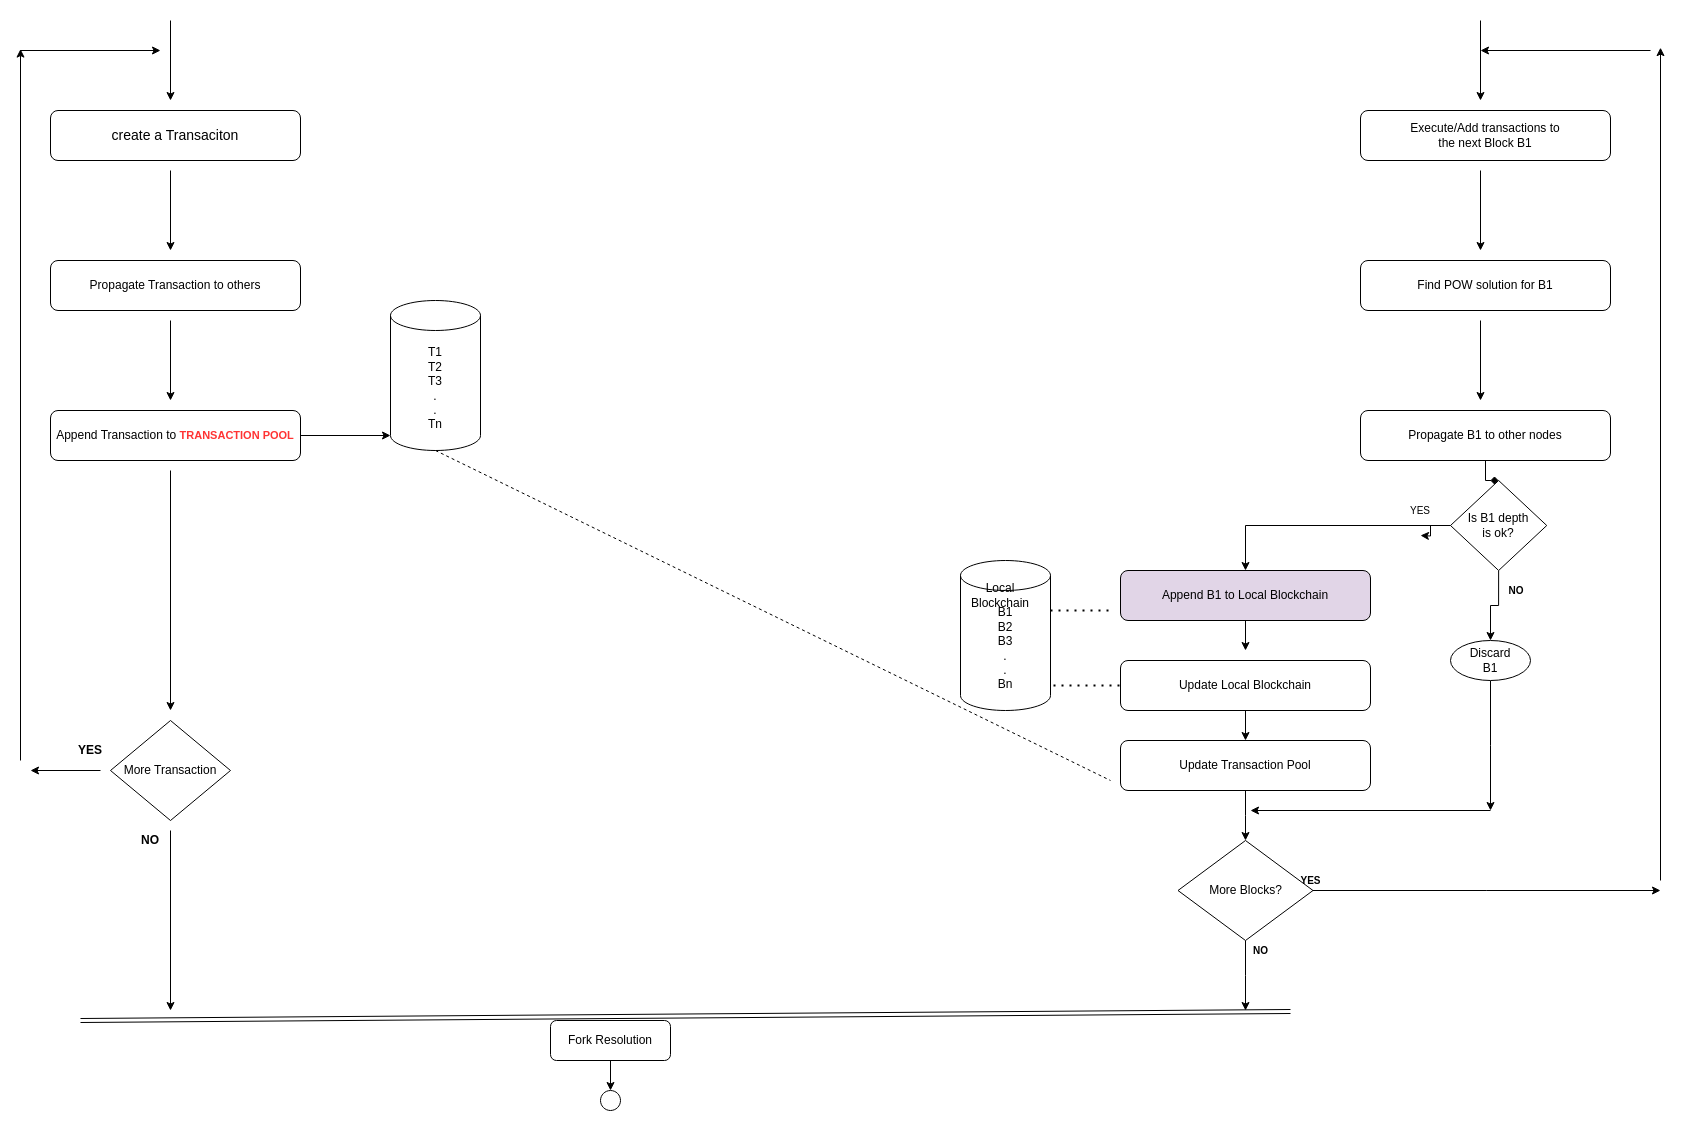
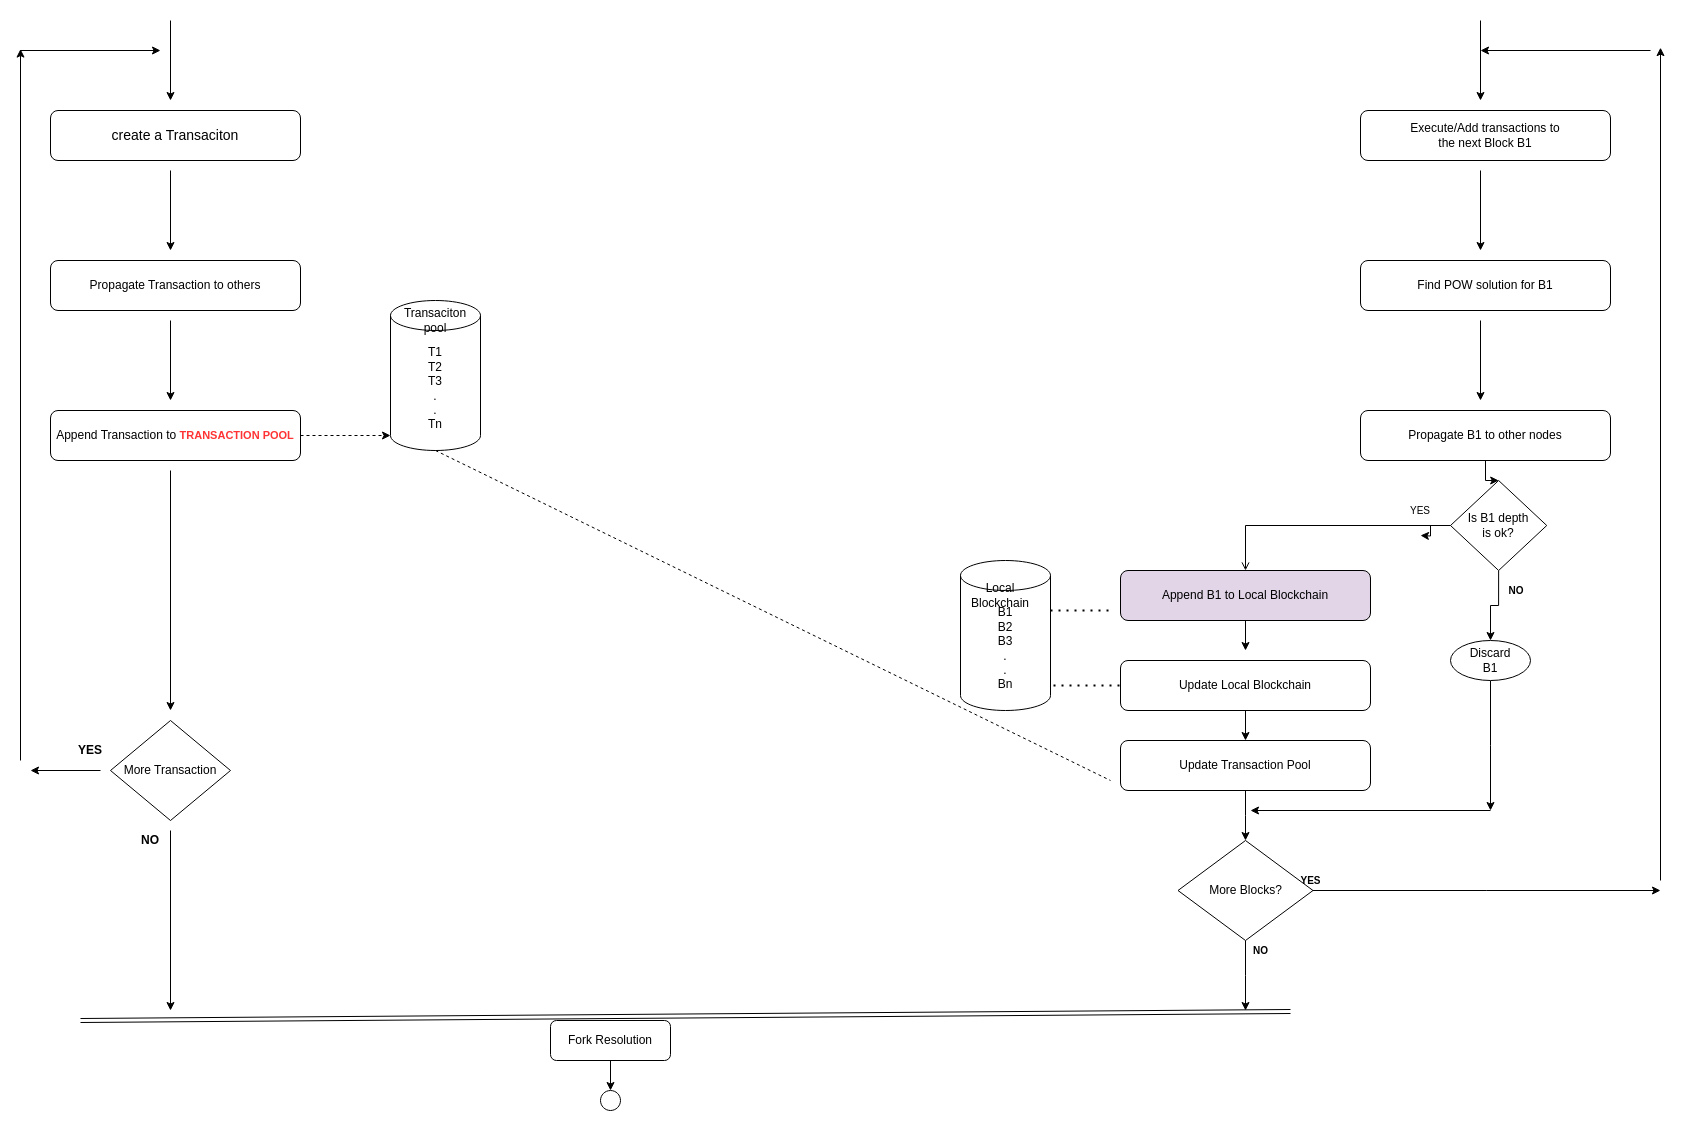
node "Transaciton pool": added
edge "Append Transaction to TRANSACTION POOL" -> "T1 T2 T3 . . Tn": style solid -> dashed
edge "Propagate B1 to other nodes" -> "Is B1 depth is ok?": arrowhead diamond -> classic
edge "Is B1 depth is ok?" -> "Append B1 to Local Blockchain": arrowhead classic -> open
